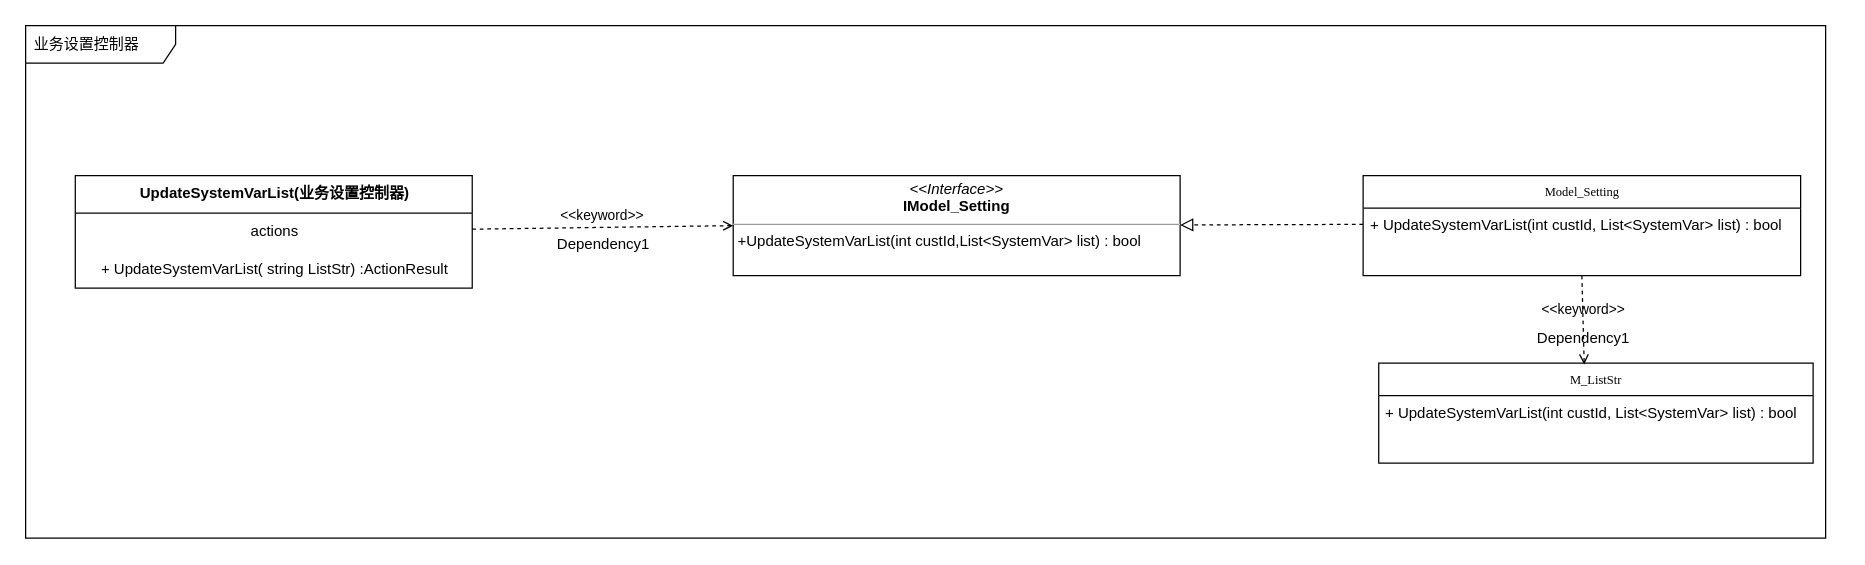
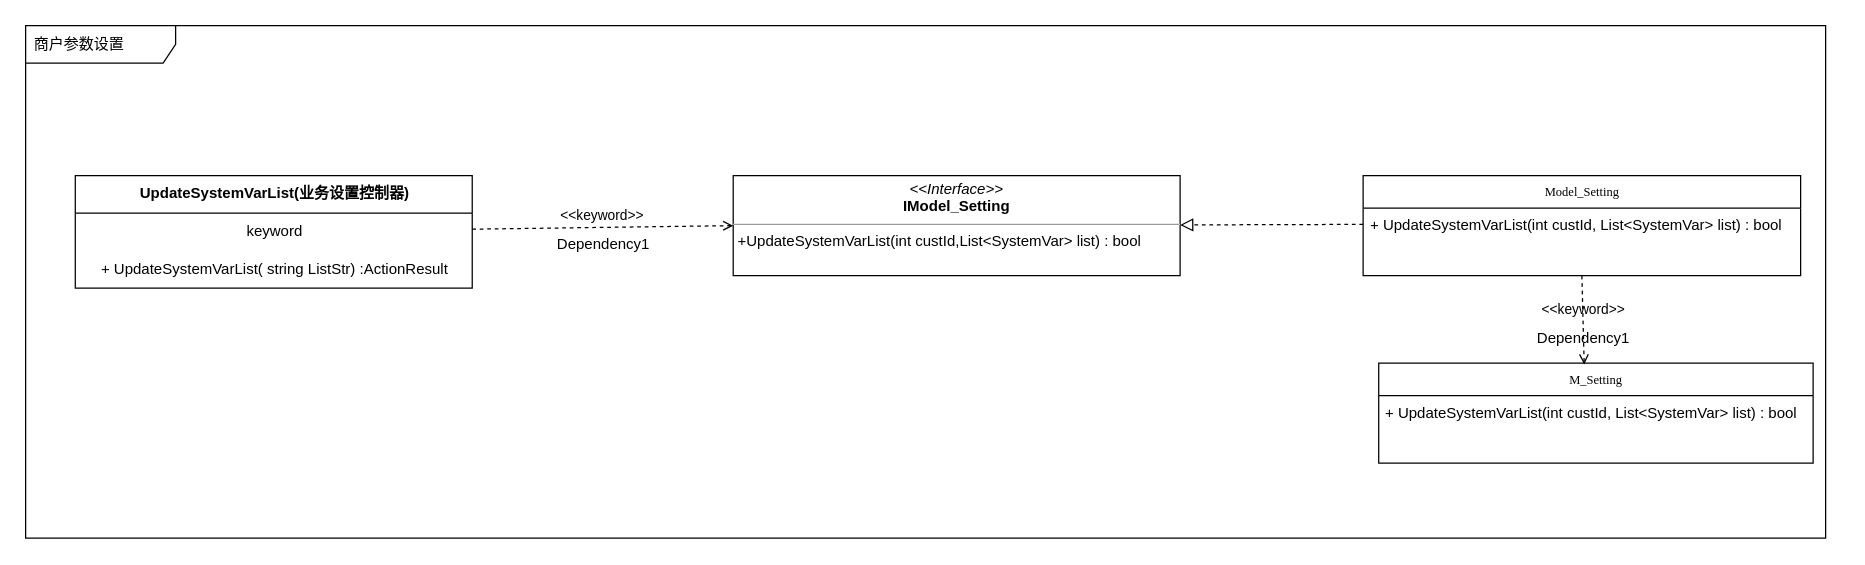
node "业务设置控制器": label "业务设置控制器" -> "商户参数设置"
node "actions": label "actions" -> "keyword"
node "M_ListStr": label "M_ListStr" -> "M_Setting"
